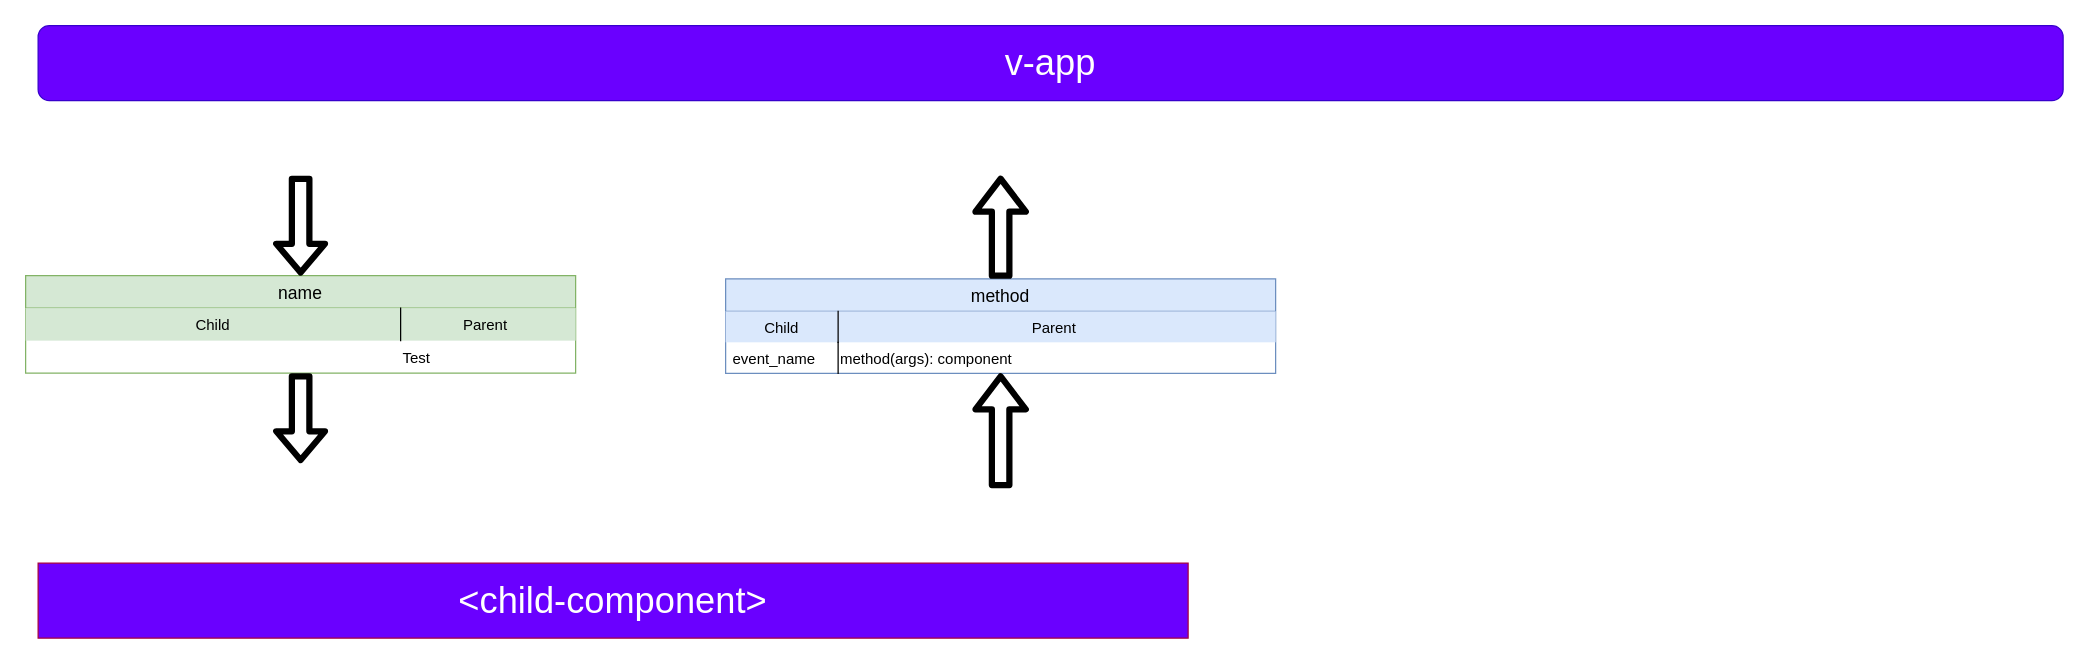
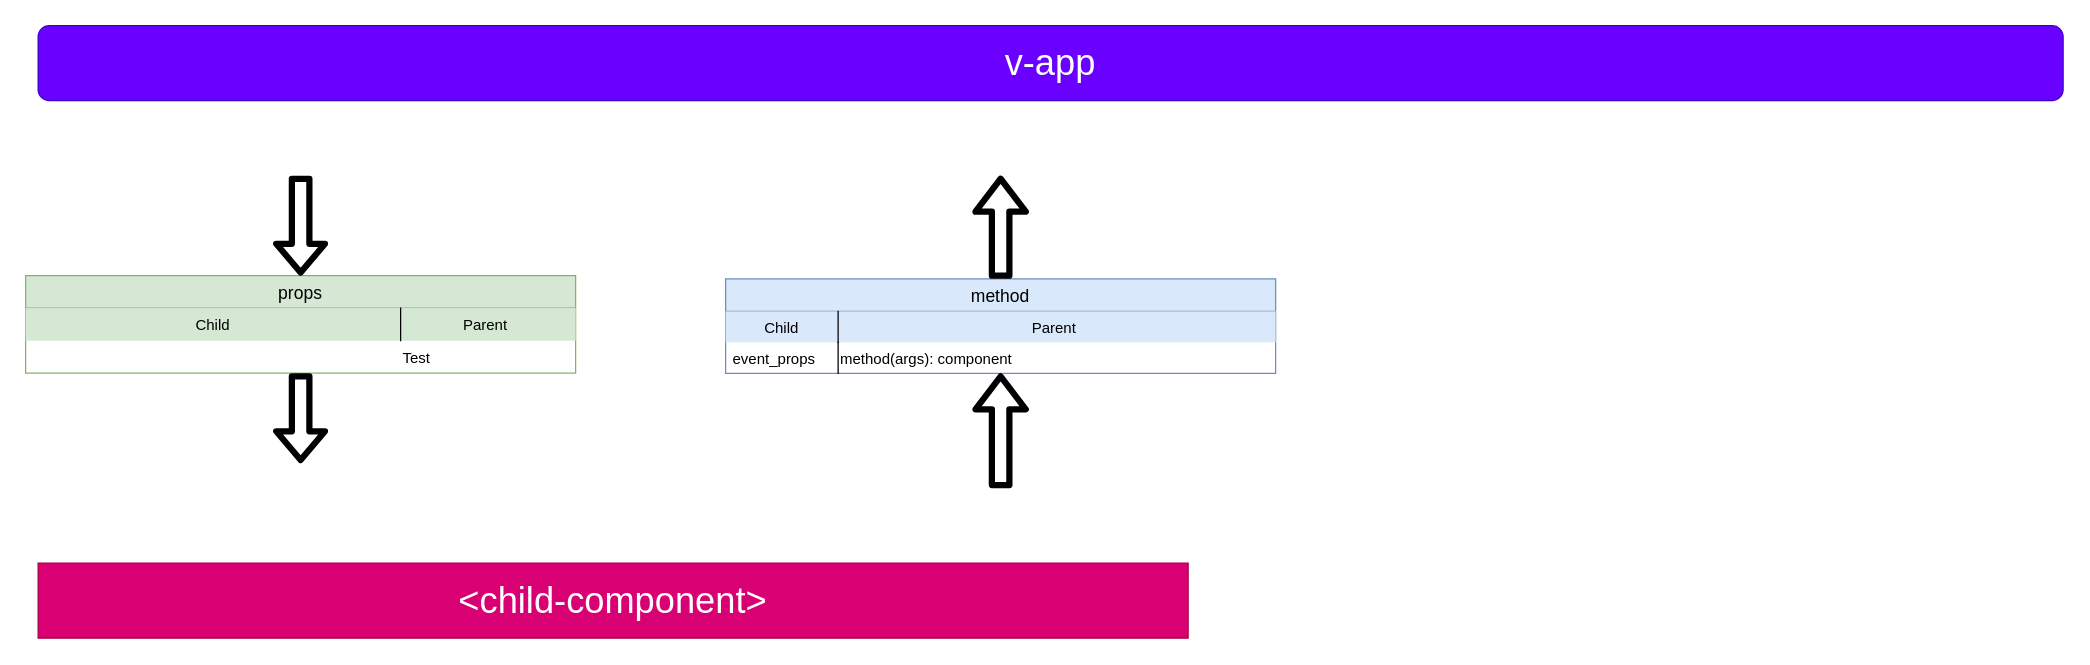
node "name": label "name" -> "props"
node "event_name": label "event_name" -> "event_props"
node "<child-component>": fillcolor #6a00ff -> #d80073
